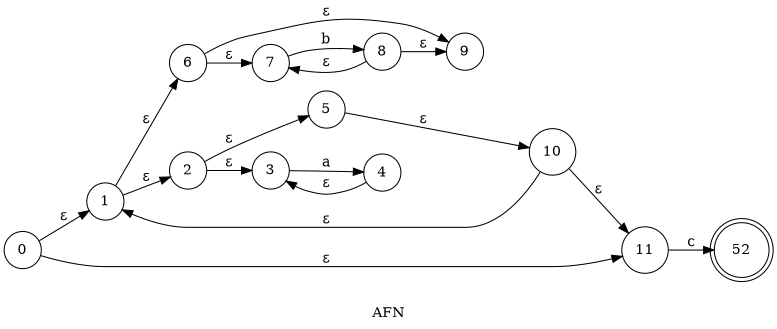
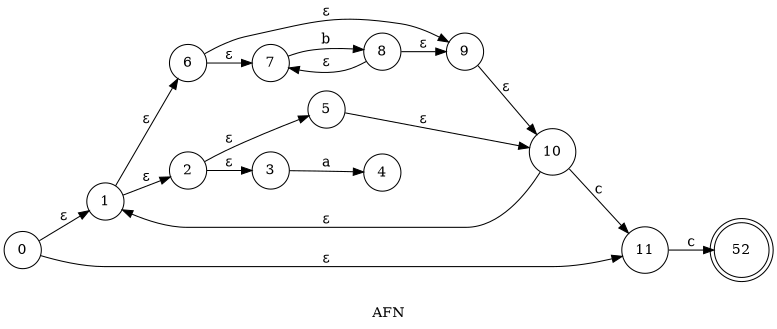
edge "9" -> "10": added, label "ε"
edge "10" -> "11": label "ε" -> "c"
edge "4" -> "3": removed, label "ε"
